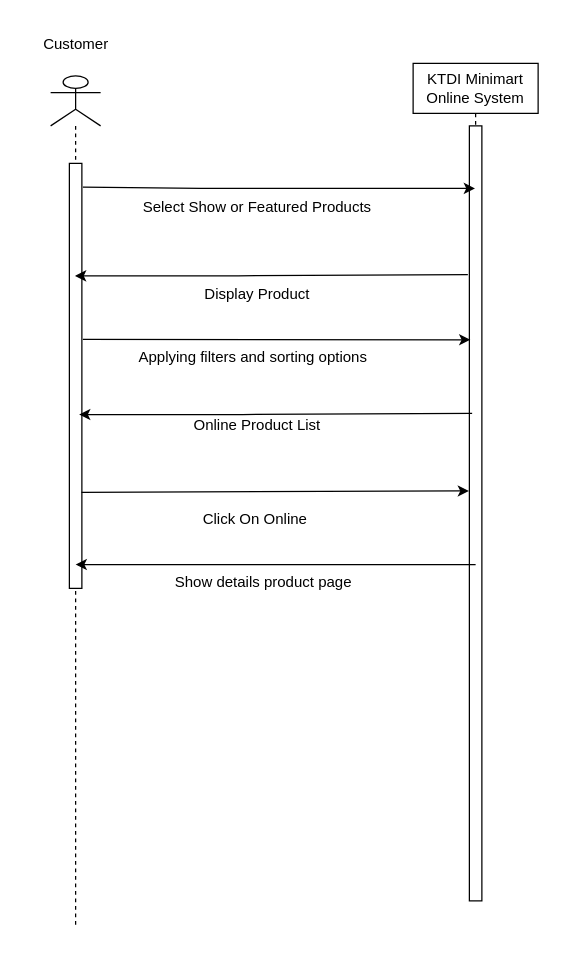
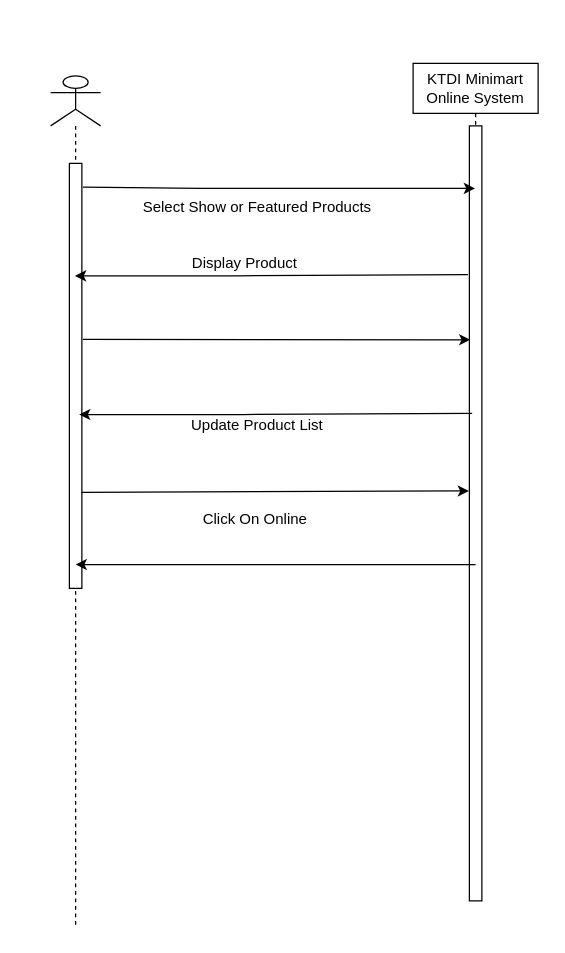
node "Customer": removed
node "Display Product": moved (257, 294) -> (244, 263)
node "Applying filters and sorting options": removed
node "Online Product List": label "Online Product List" -> "Update Product List"
node "Show details product page": removed
